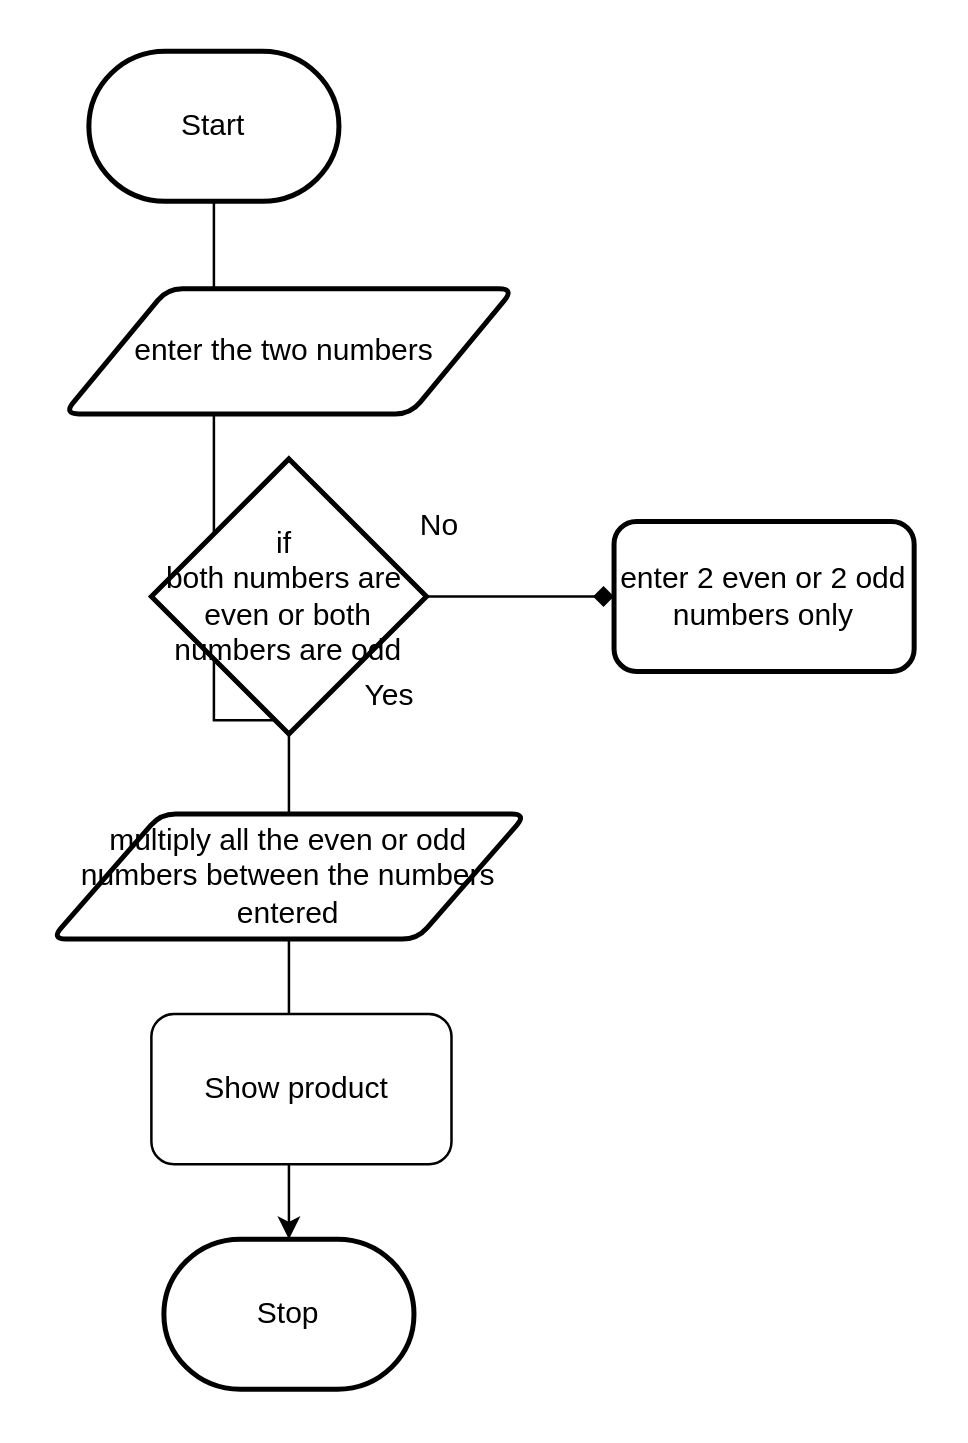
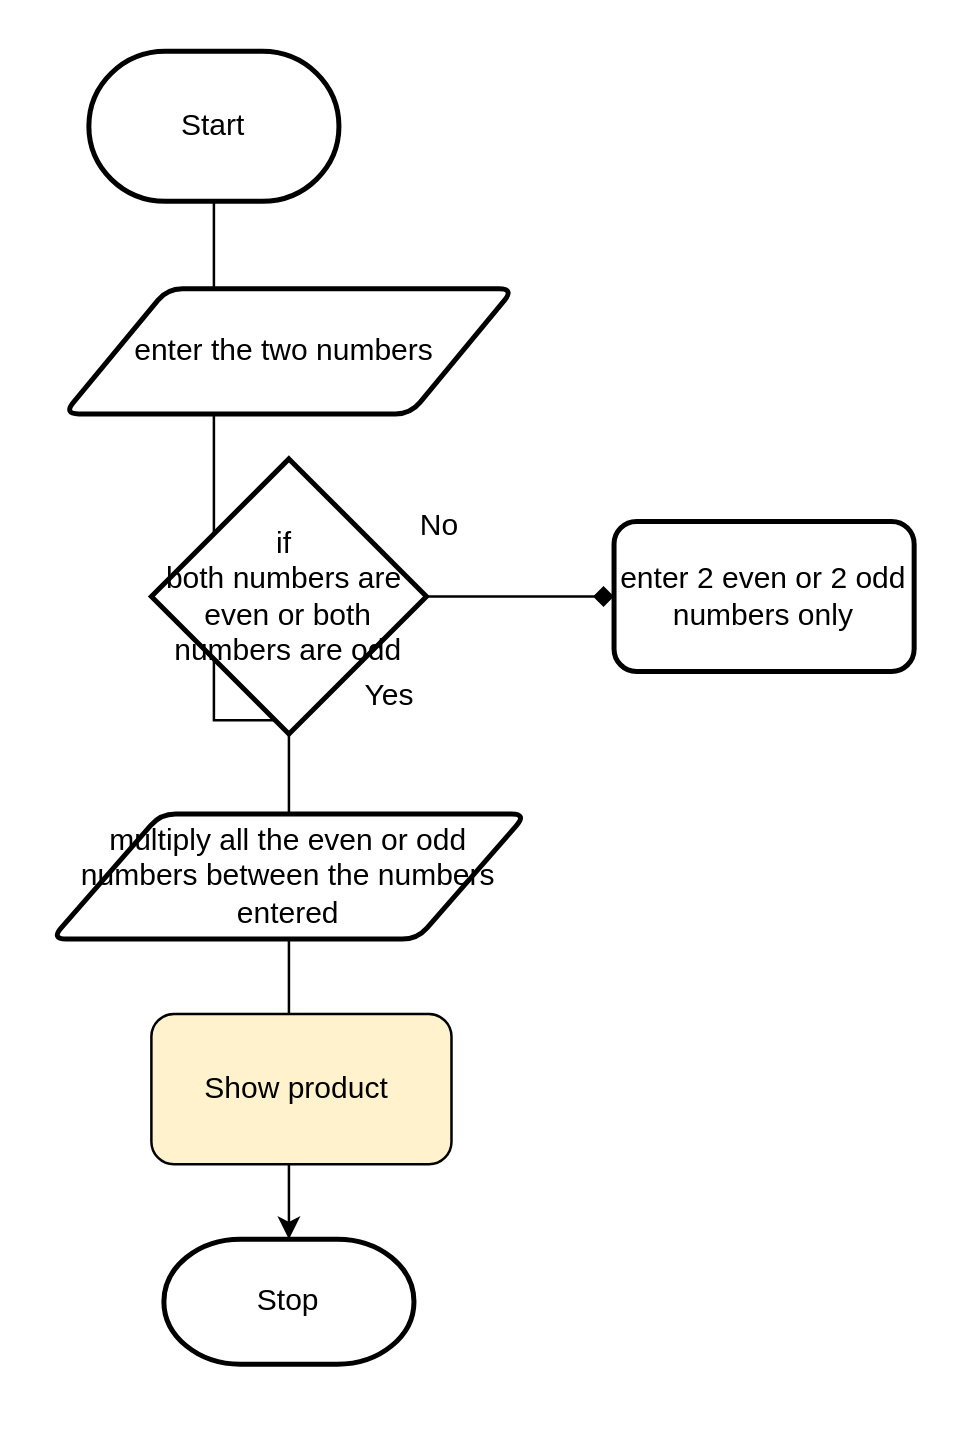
node "Show product": fillcolor #ffffff -> #fff2cc
node "Stop": size 250x150 -> 250x125
